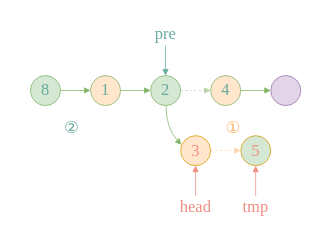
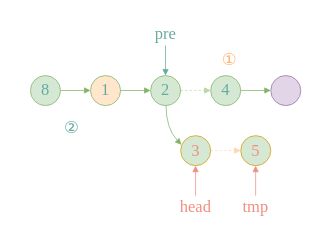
node "4": fillcolor #ffe6cc -> #d5e8d4
node "①": moved (233, 128) -> (229, 60)
node "3": fillcolor #ffe6cc -> #d5e8d4
